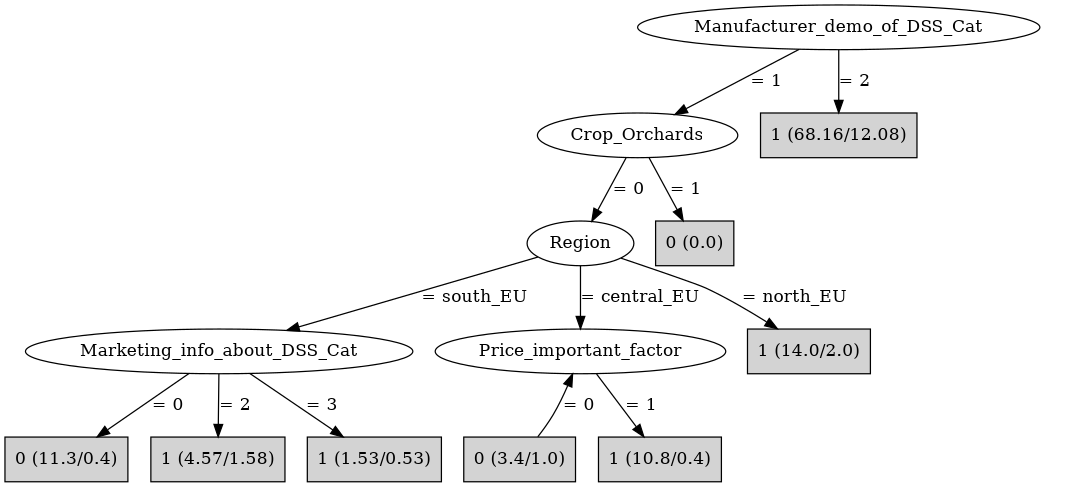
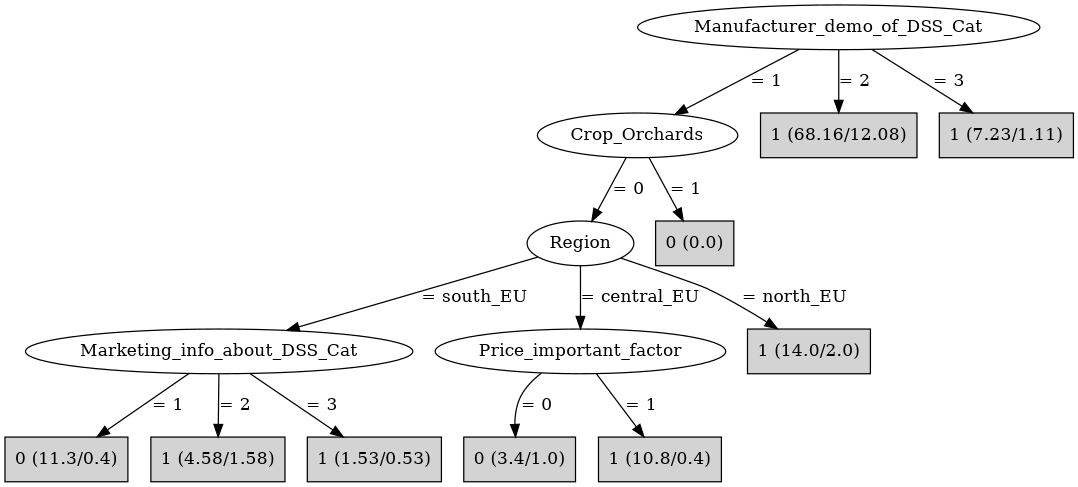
node "1 (7.23/1.11)": added
edge "Marketing_info_about_DSS_Cat" -> "0 (11.3/0.4)": label "= 0" -> "= 1"
edge "0 (3.4/1.0)" -> "Price_important_factor": reversed
node "1 (4.57/1.58)": label "1 (4.57/1.58)" -> "1 (4.58/1.58)"
